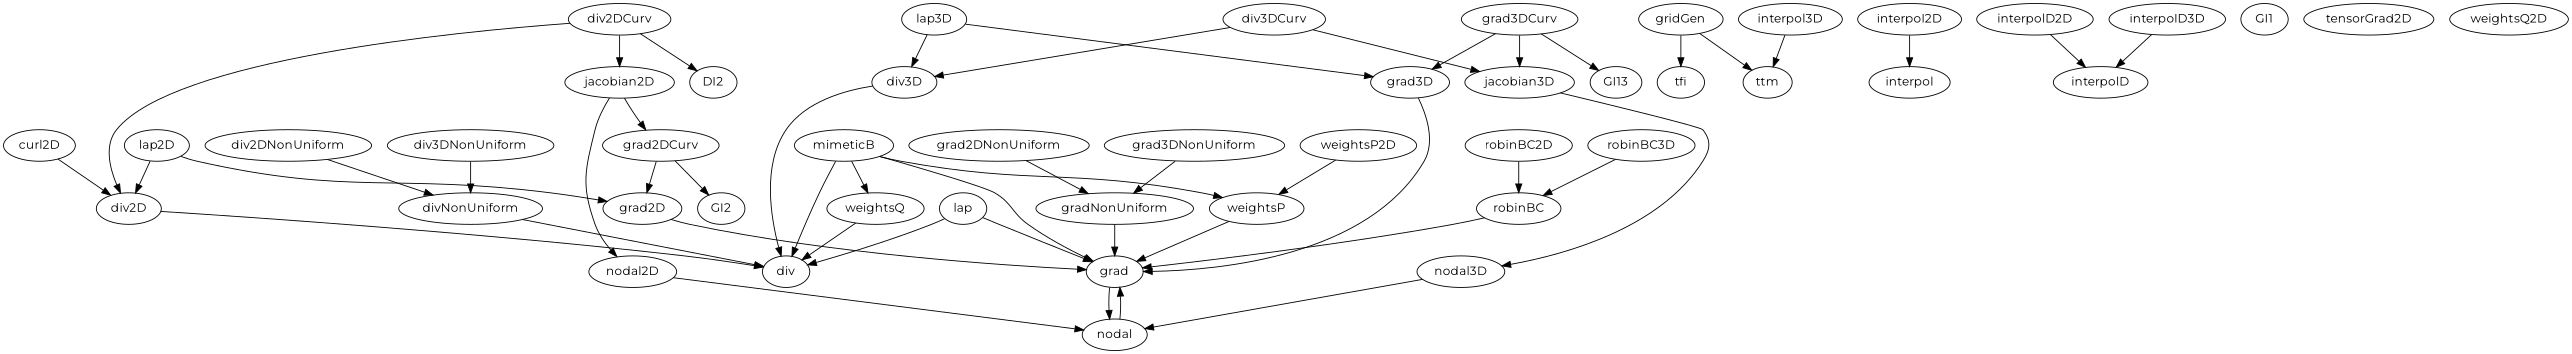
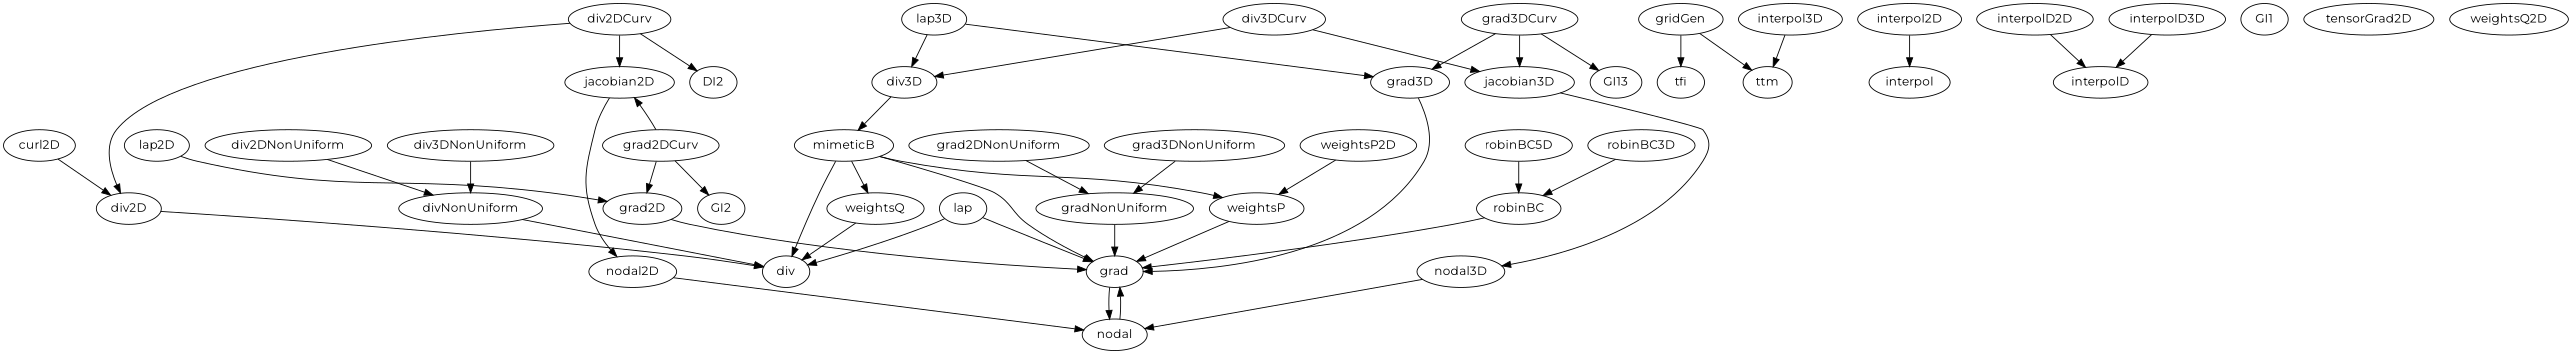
edge "jacobian2D" -> "grad2DCurv": reversed
edge "div3D" -> "div": now "div3D" -> "mimeticB"
node "robinBC2D": label "robinBC2D" -> "robinBC5D"
edge "lap2D" -> "div2D": removed
